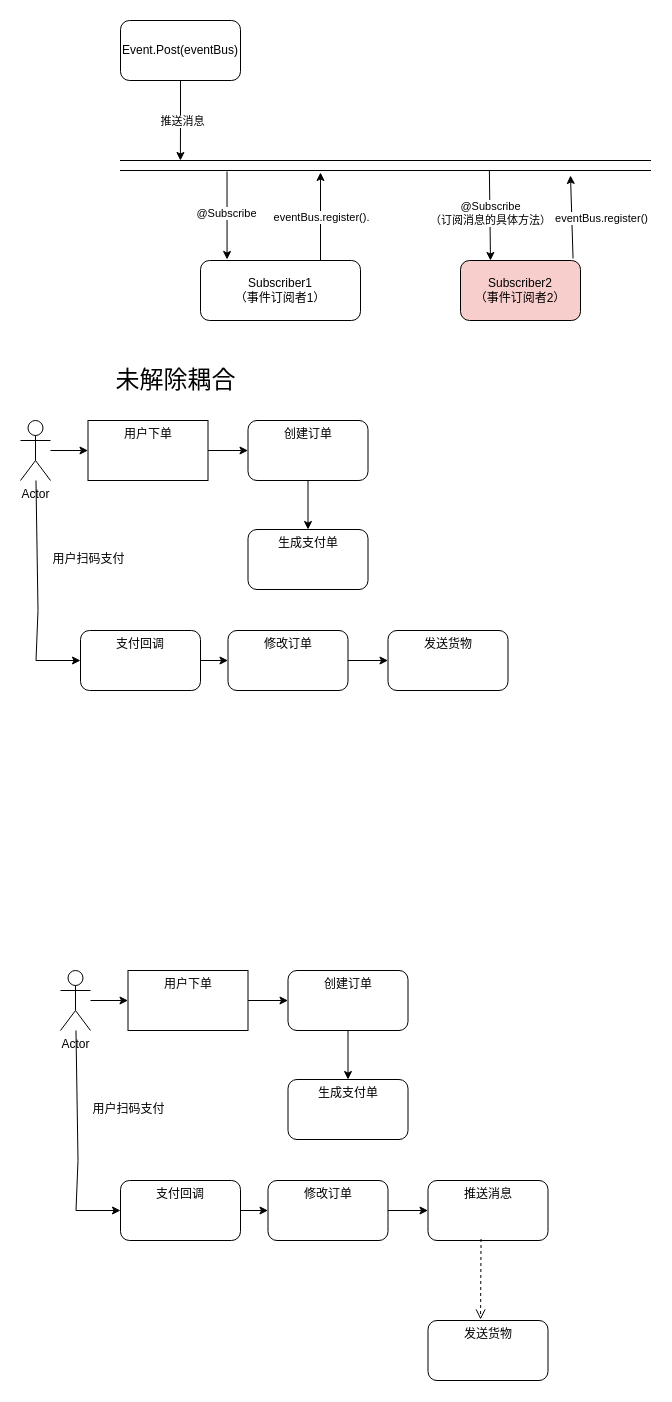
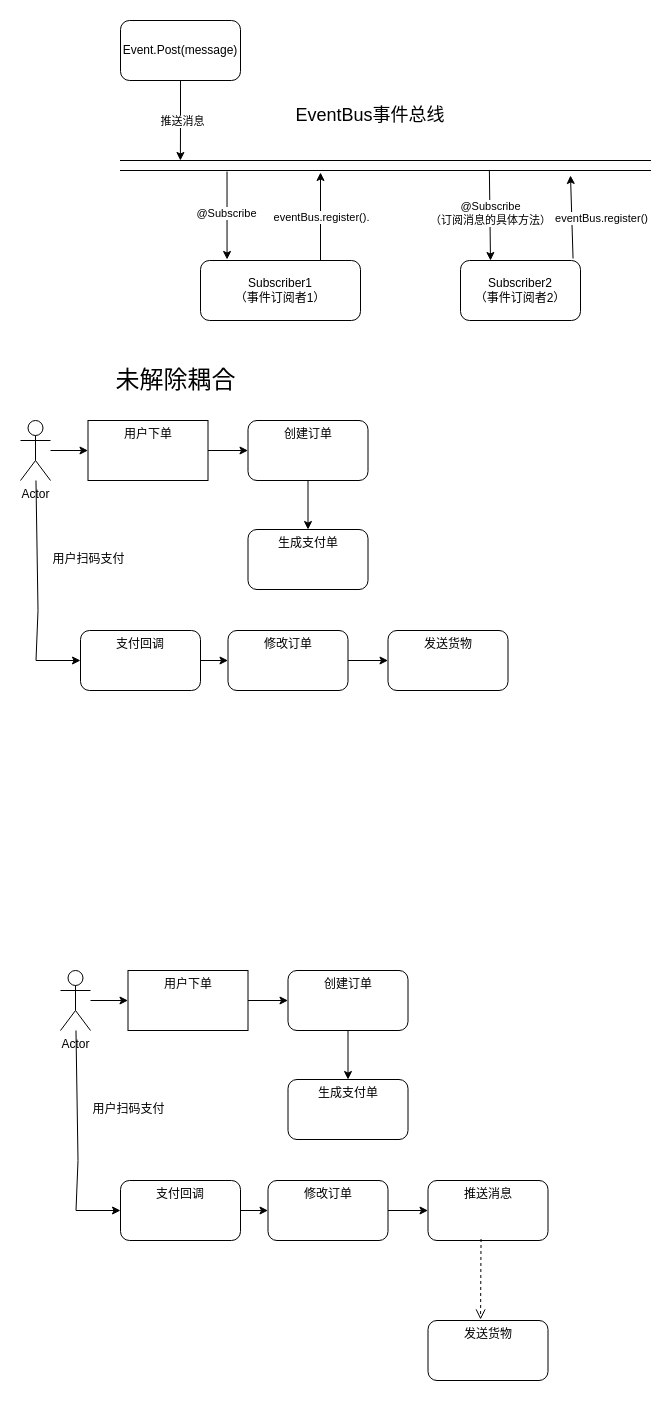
node "Event.Post(eventBus)": label "Event.Post(eventBus)" -> "Event.Post(message)"
node "EventBus事件总线": added
node "Subscriber2 （事件订阅者2）": fillcolor #f8cecc -> #ffffff
